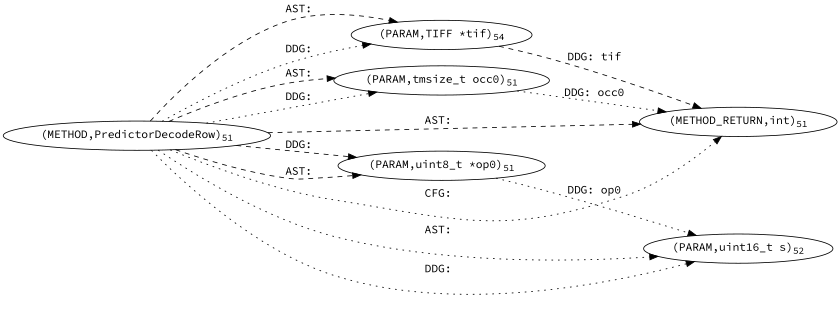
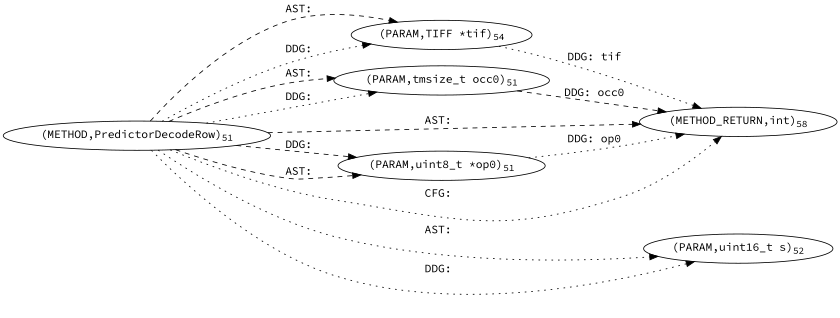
edge "(PARAM,TIFF *tif)" -> "(METHOD_RETURN,int)": style dashed -> dotted
edge "(PARAM,tmsize_t occ0)" -> "(METHOD_RETURN,int)": style dotted -> dashed
node "(METHOD_RETURN,int)": text "51" -> "58"
edge "(PARAM,uint8_t *op0)" -> "(PARAM,uint16_t s)": now "(PARAM,uint8_t *op0)" -> "(METHOD_RETURN,int)"
